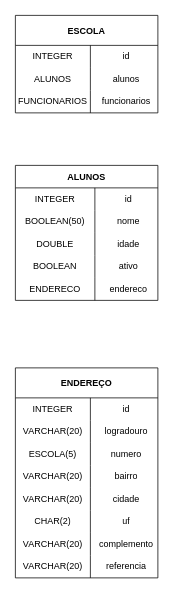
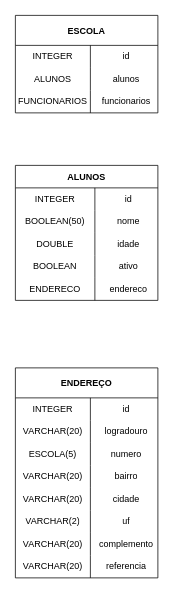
node "CHAR(2)": label "CHAR(2)" -> "VARCHAR(2)"
